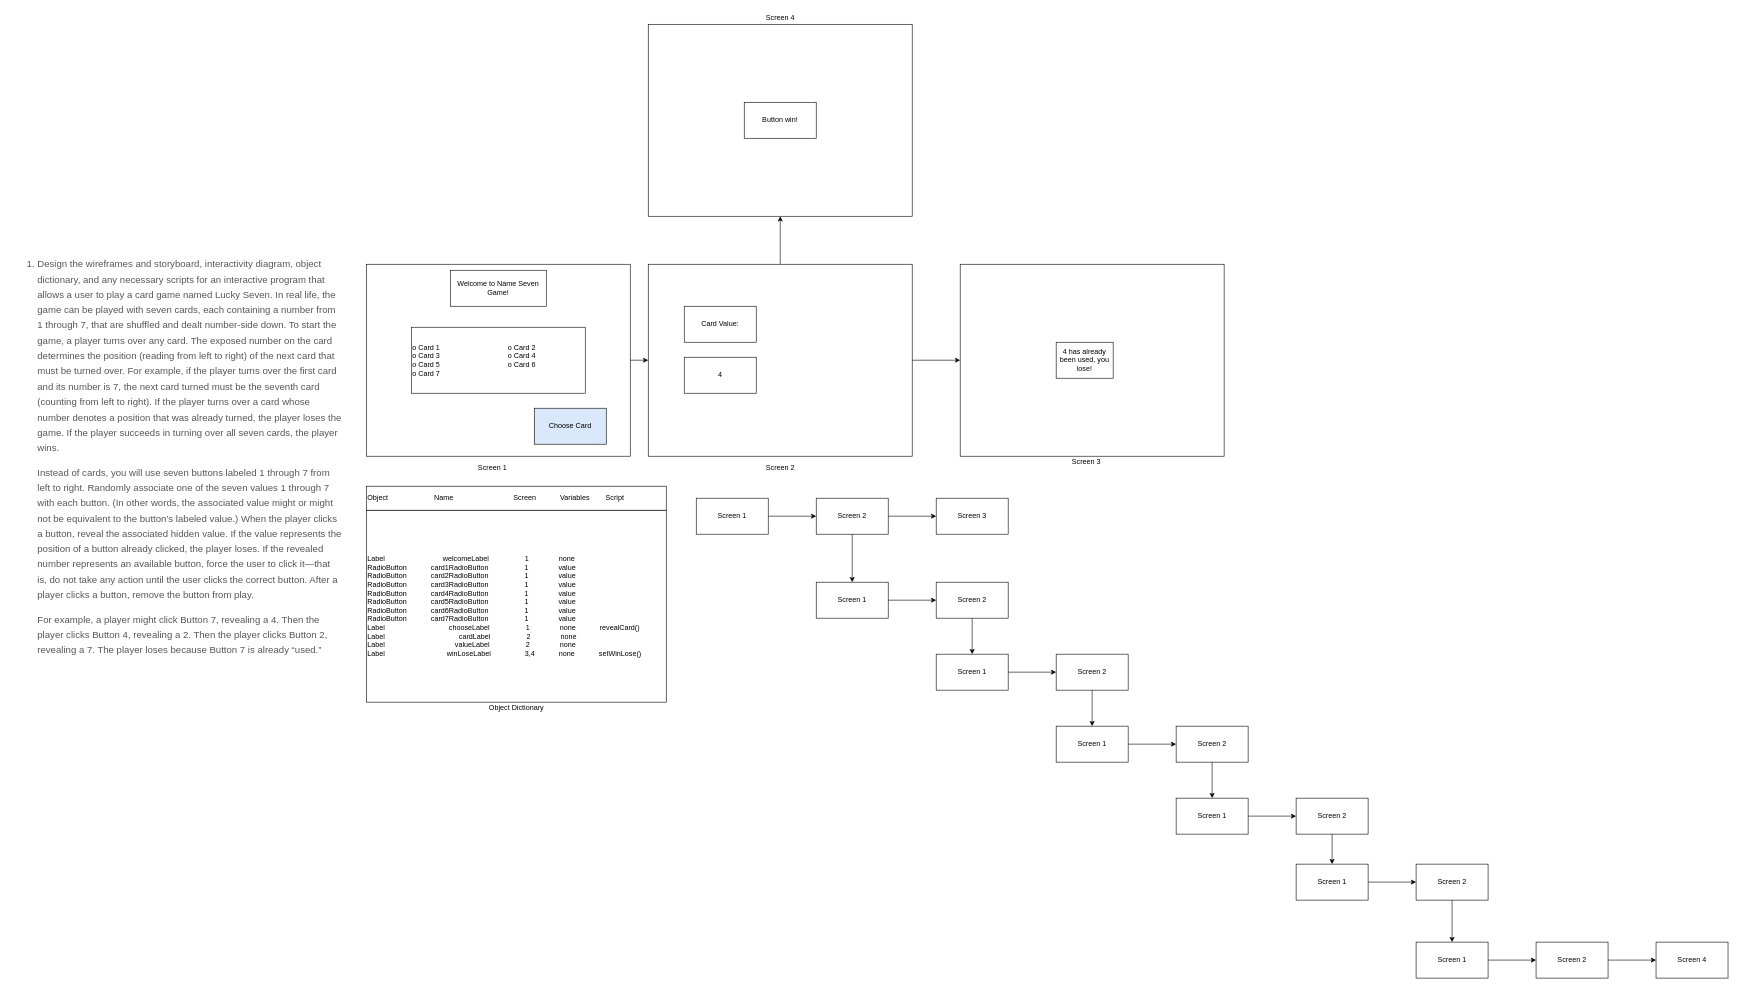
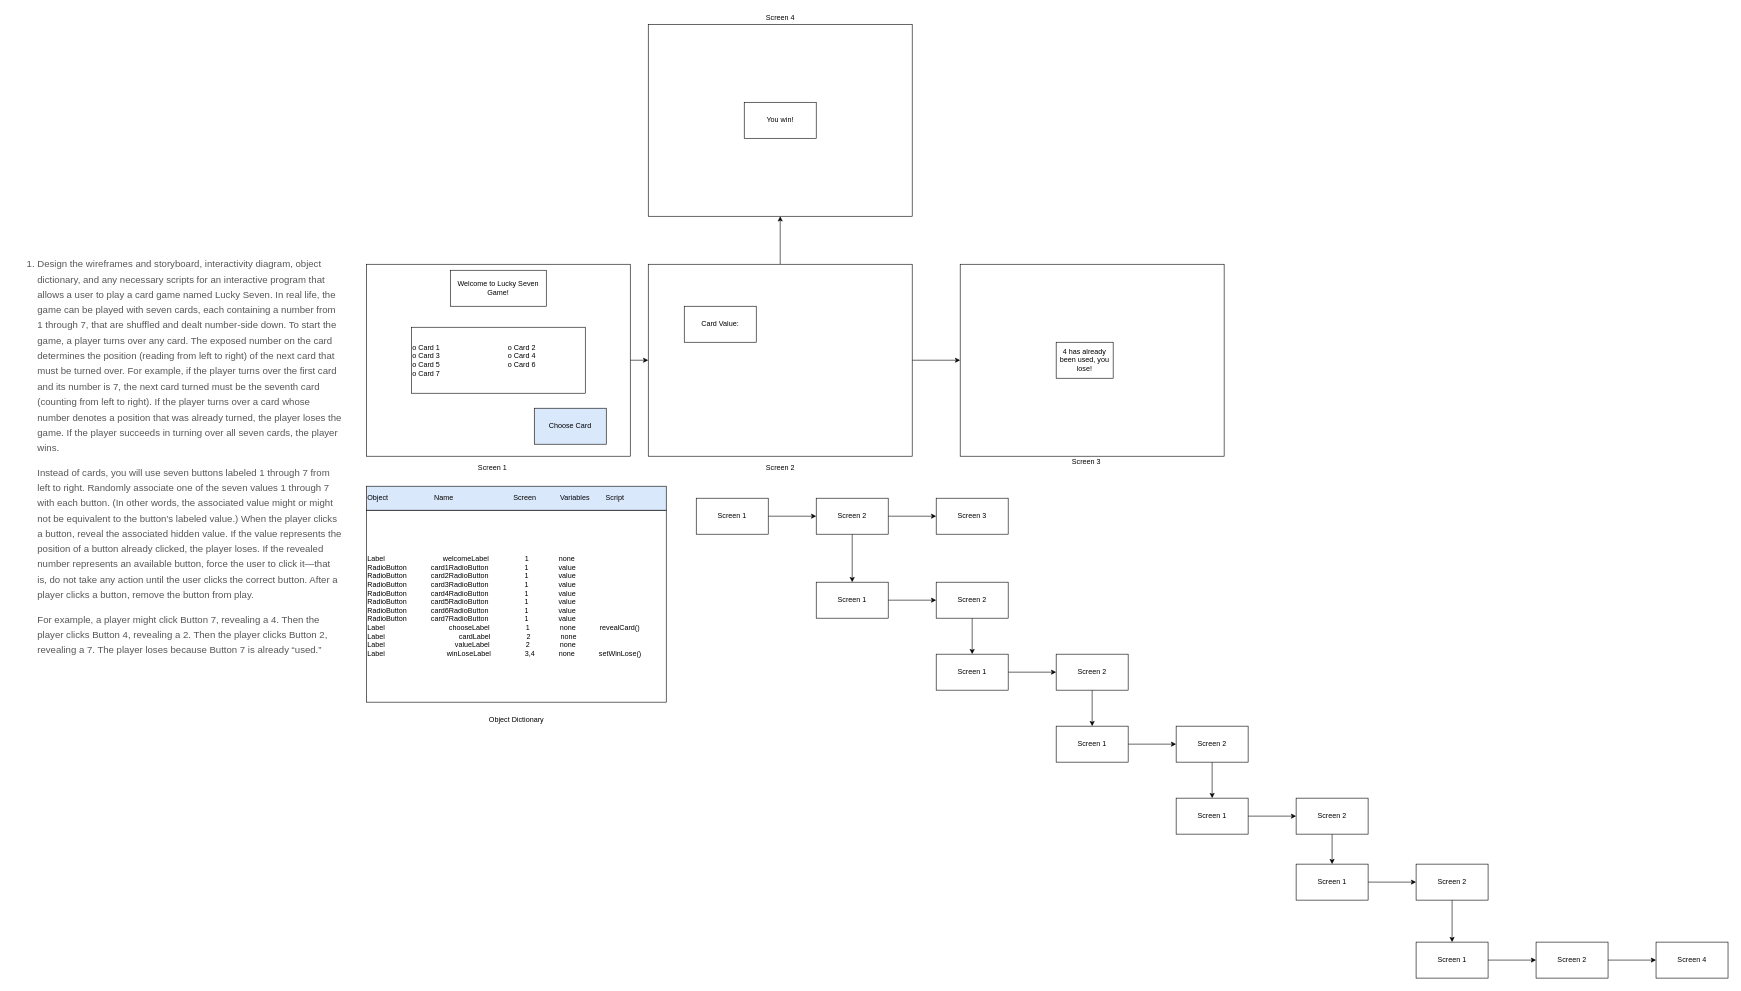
node "Button win!": label "Button win!" -> "You win!"
node "Welcome to Name Seven Game!": label "Welcome to Name Seven Game!" -> "Welcome to Lucky Seven Game!"
node "4": removed
node "Object Name Screen Variables Script": fillcolor #ffffff -> #dae8fc
node "Object Dictionary": moved (516, 708) -> (516, 720)
